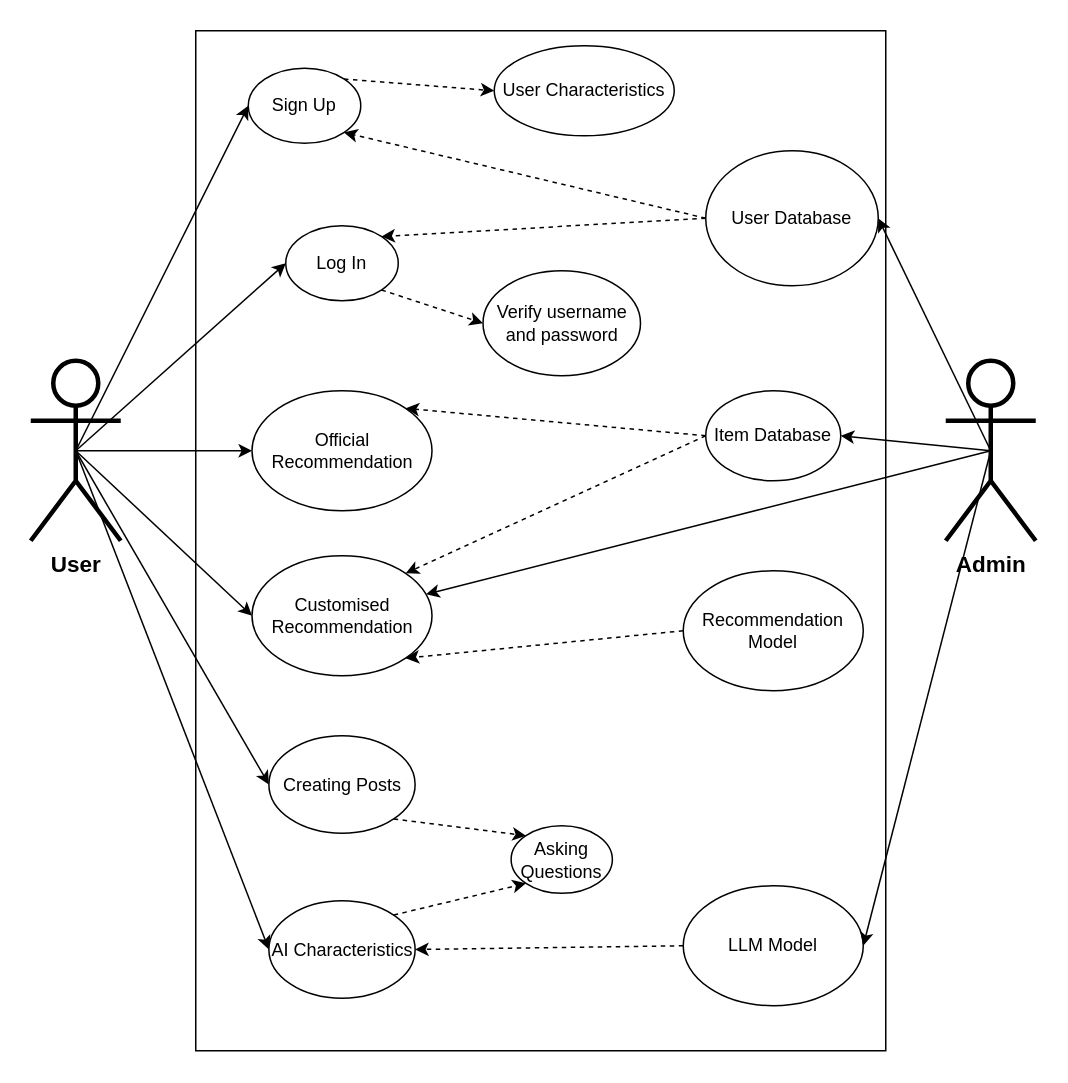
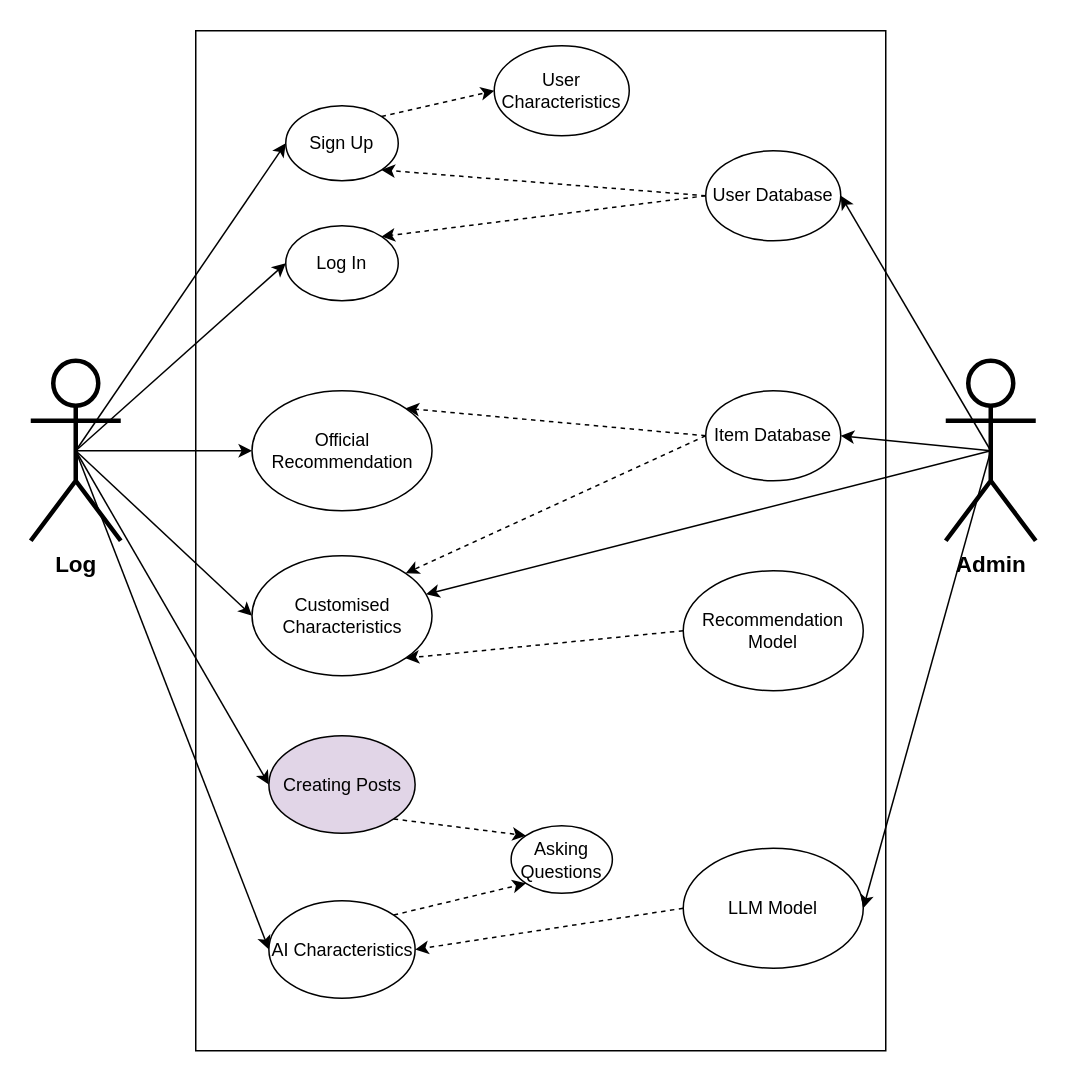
node "User Characteristics": size 180x90 -> 135x90
node "Sign Up": moved (305, 106) -> (342, 143)
node "User Database": size 173x135 -> 135x90
edge "Log In" -> "Verify username and password": removed
node "Verify username and password": removed
node "User": label "User" -> "Log"
node "Customised Recommendation": label "Customised Recommendation" -> "Customised Characteristics"
node "Creating Posts": fillcolor #ffffff -> #e1d5e7
node "LLM Model": moved (773, 946) -> (773, 908)
